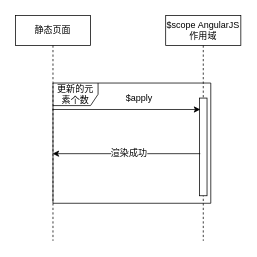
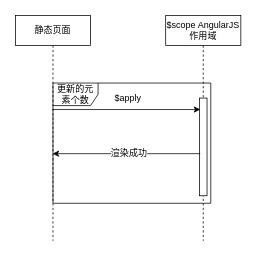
node "$apply": moved (139, 98) -> (128, 98)
